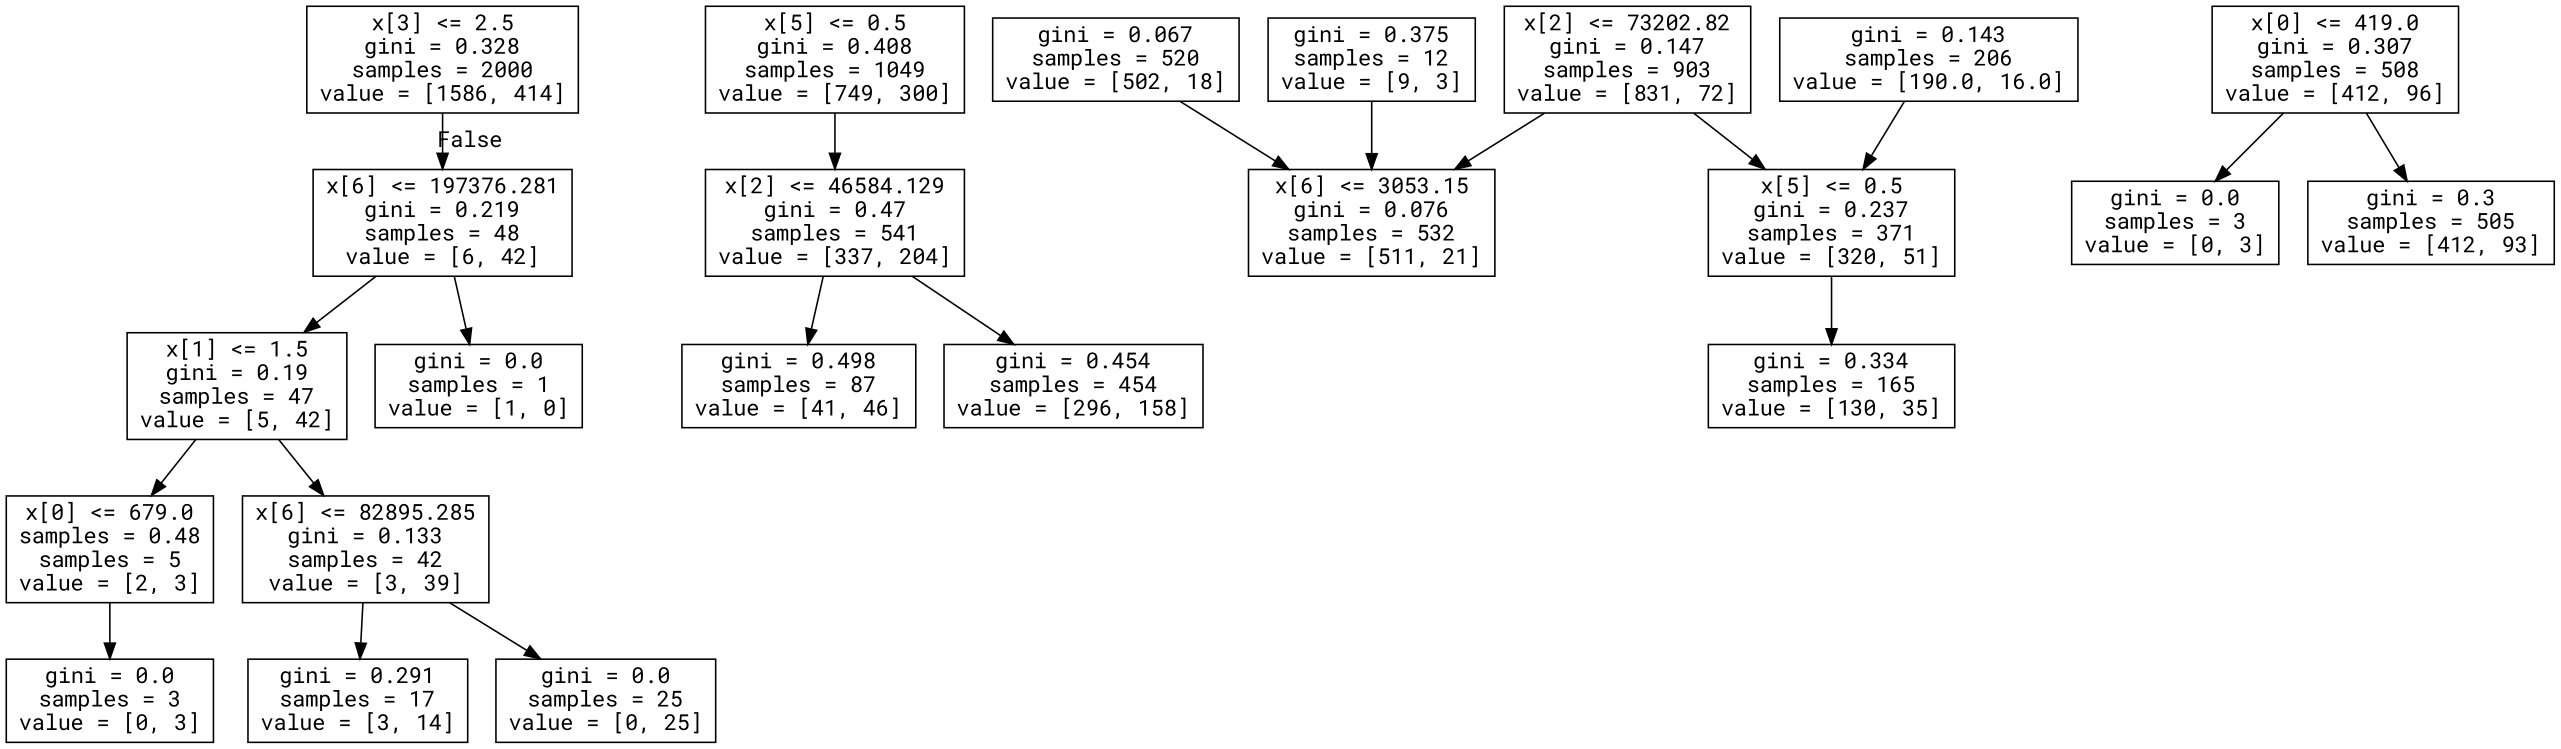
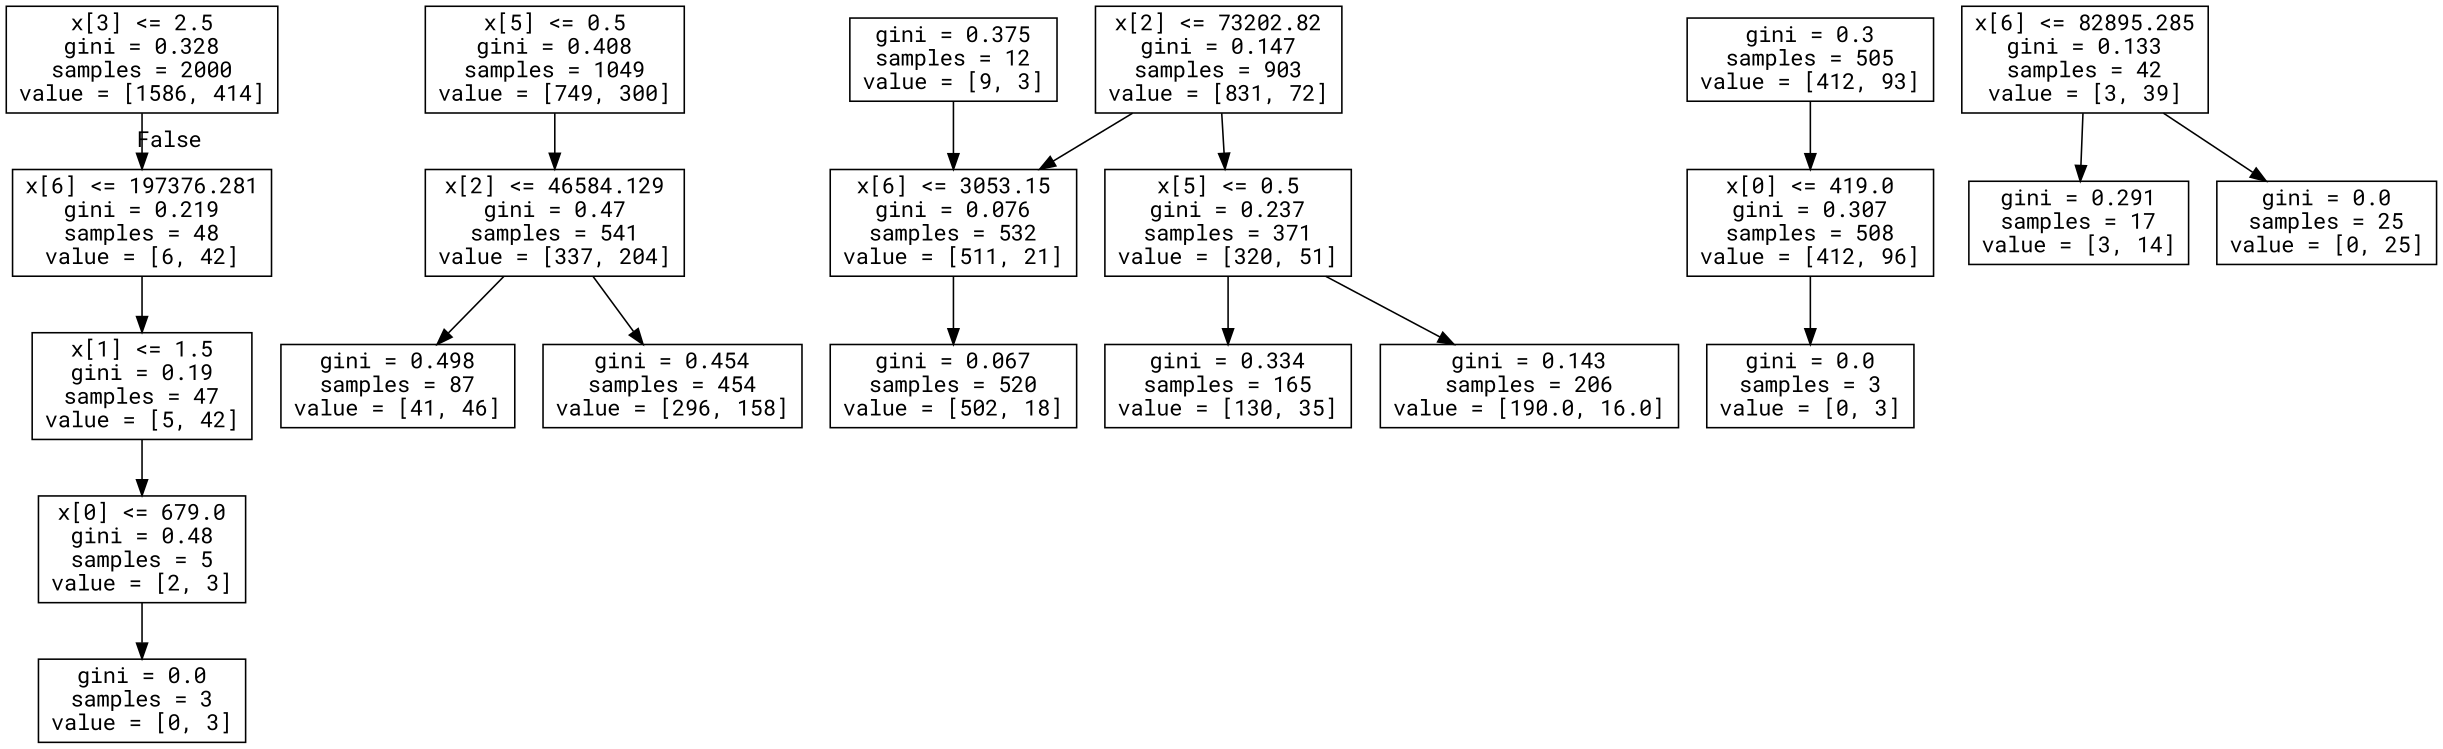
edge "gini = 0.143 samples = 206 value = [190.0, 16.0]" -> "x[5] <= 0.5 gini = 0.237 samples = 371 value = [320, 51]": reversed
edge "gini = 0.067 samples = 520 value = [502, 18]" -> "x[6] <= 3053.15 gini = 0.076 samples = 532 value = [511, 21]": reversed
edge "x[0] <= 419.0 gini = 0.307 samples = 508 value = [412, 96]" -> "gini = 0.3 samples = 505 value = [412, 93]": reversed
node "gini = 0.0 samples = 1 value = [1, 0]": removed
edge "x[1] <= 1.5 gini = 0.19 samples = 47 value = [5, 42]" -> "x[6] <= 82895.285 gini = 0.133 samples = 42 value = [3, 39]": removed
node "x[0] <= 679.0 samples = 0.48 samples = 5 value = [2, 3]": label "x[0] <= 679.0 samples = 0.48 samples = 5 value = [2, 3]" -> "x[0] <= 679.0 gini = 0.48 samples = 5 value = [2, 3]"
